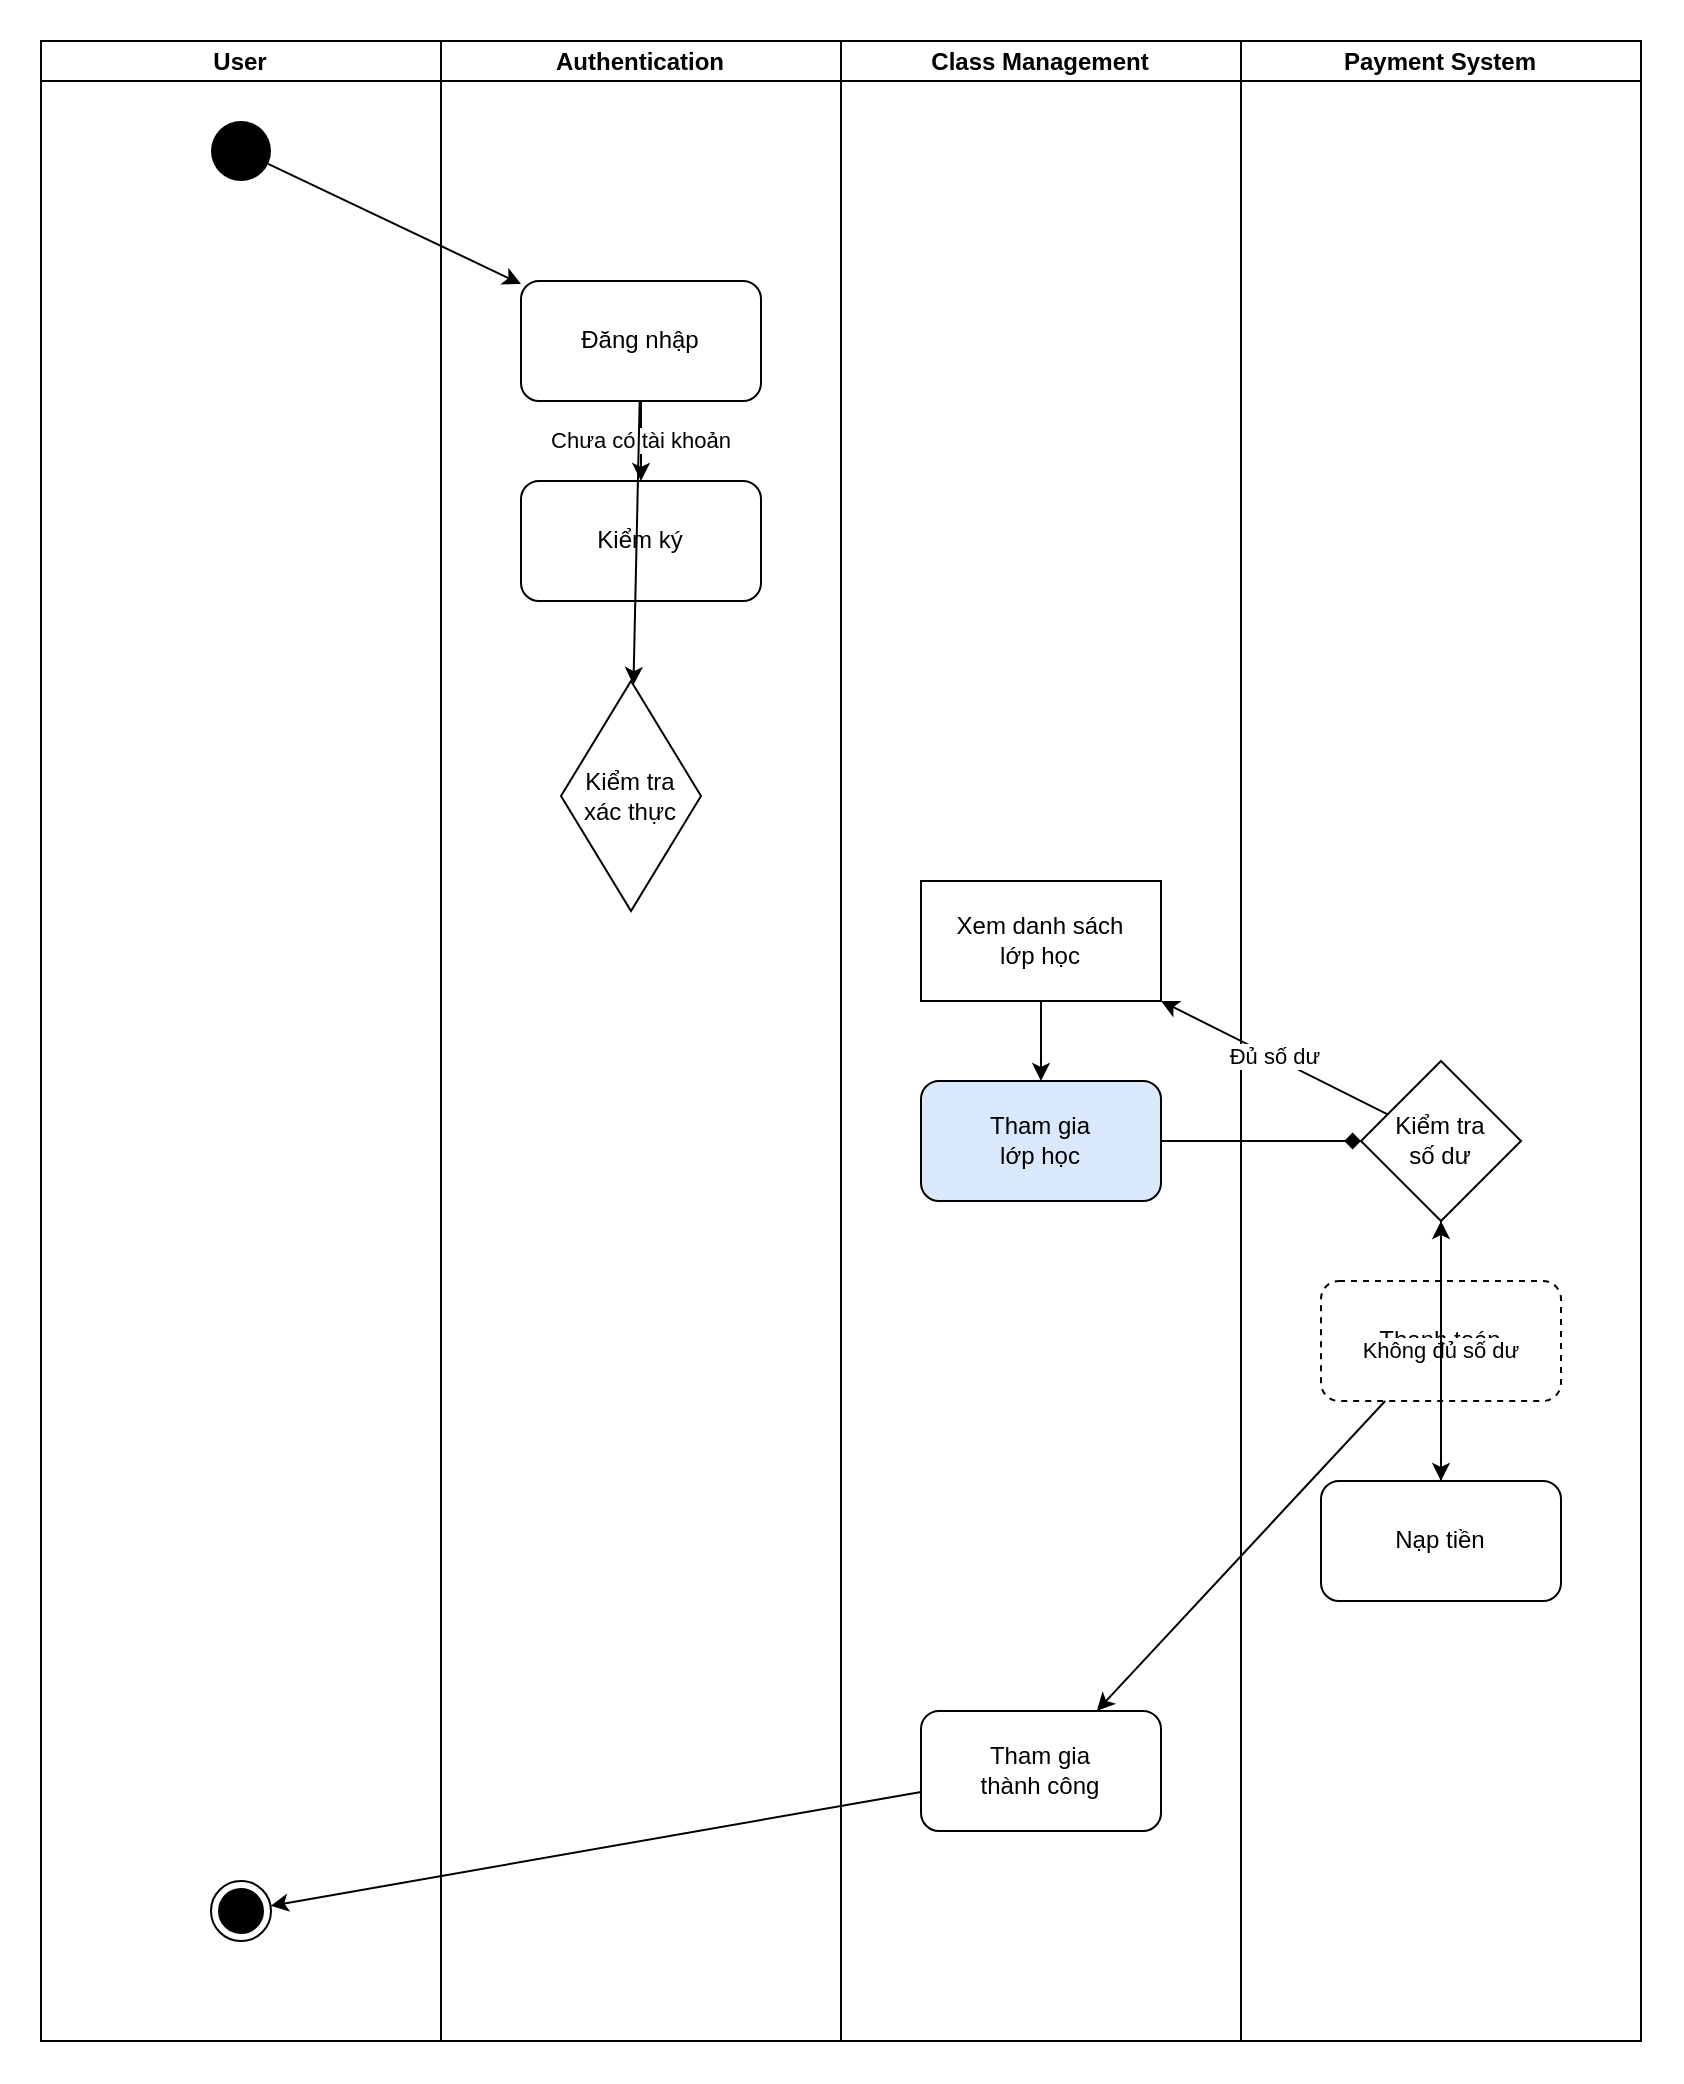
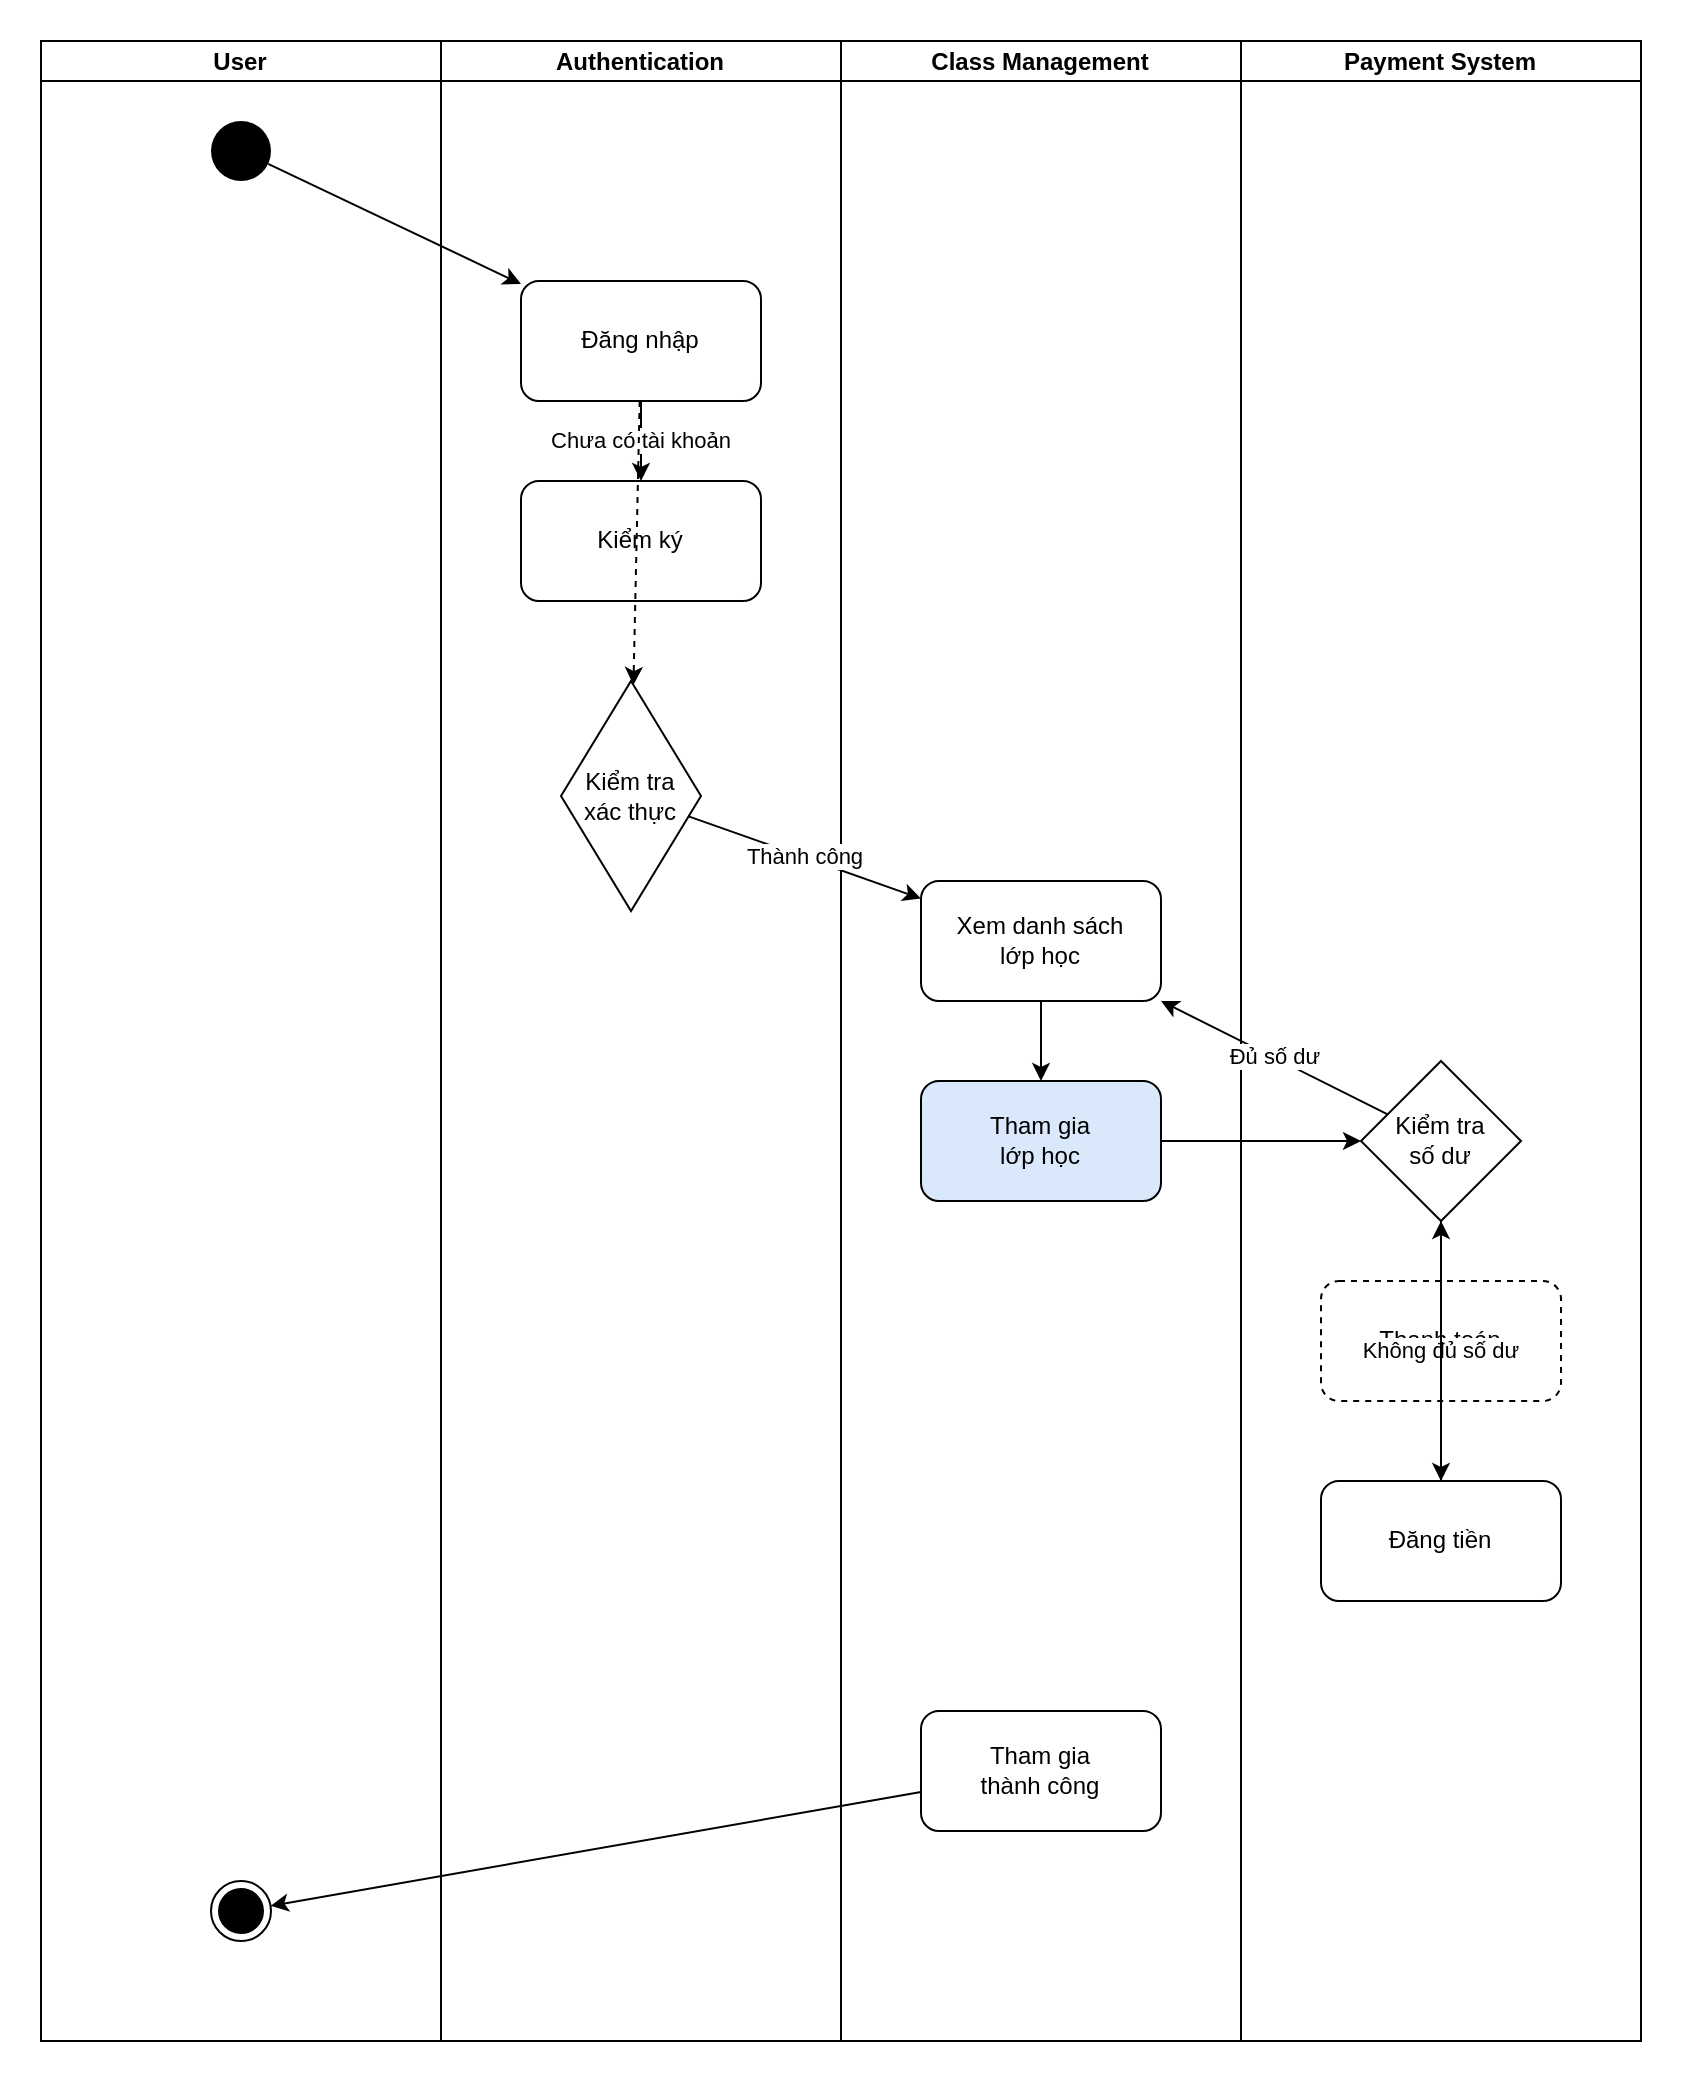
edge "Đăng nhập" -> "Kiểm tra xác thực": style solid -> dashed
edge "Kiểm tra xác thực" -> "Xem danh sách lớp học": added, label "Thành công"
node "Xem danh sách lớp học": shape rectangle -> rounded rectangle
edge "Tham gia lớp học" -> "Kiểm tra số dư": arrowhead diamond -> classic
edge "Thanh toán" -> "Tham gia thành công": removed
node "Nạp tiền": label "Nạp tiền" -> "Đăng tiền"
